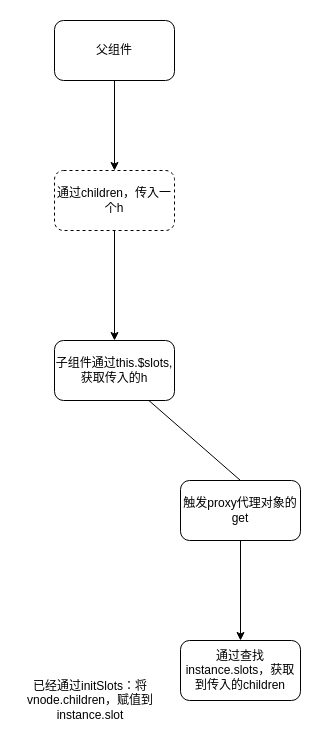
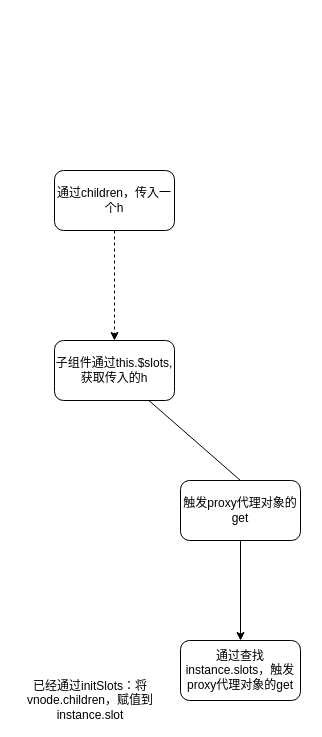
node "父组件": removed
edge "父组件" -> "通过children，传入一个h": removed
node "通过children，传入一个h": style dashed -> solid
edge "通过children，传入一个h" -> "子组件通过this.$slots,获取传入的h": style solid -> dashed
node "通过查找instance.slots，获取到传入的children": label "通过查找instance.slots，获取到传入的children" -> "通过查找instance.slots，触发proxy代理对象的get"
